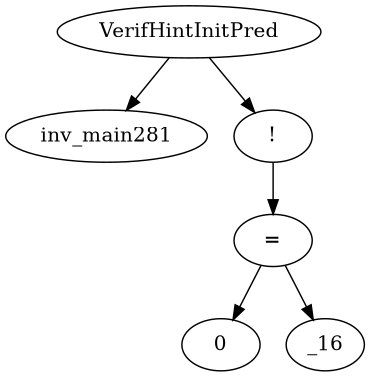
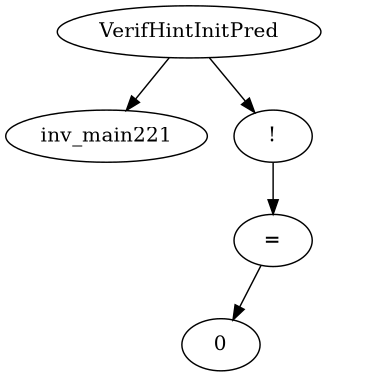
node "inv_main281": label "inv_main281" -> "inv_main221"
node "_16": removed
